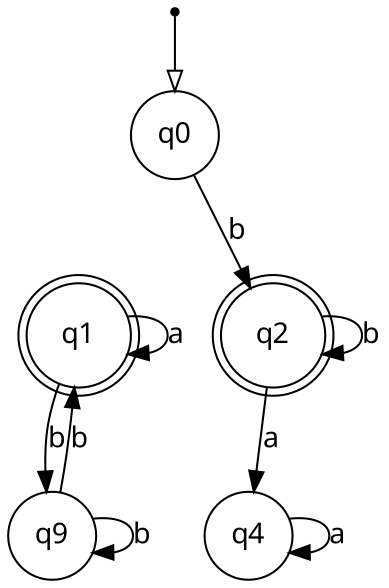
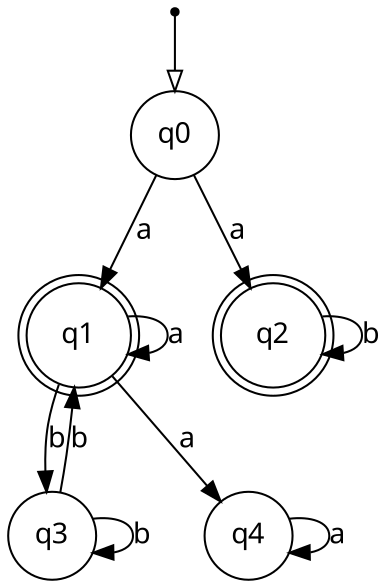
edge "q0" -> "q1": added, label "a"
edge "q0" -> "q2": label "b" -> "a"
edge "q2" -> "q4": now "q1" -> "q4"
node "q9": label "q9" -> "q3"
